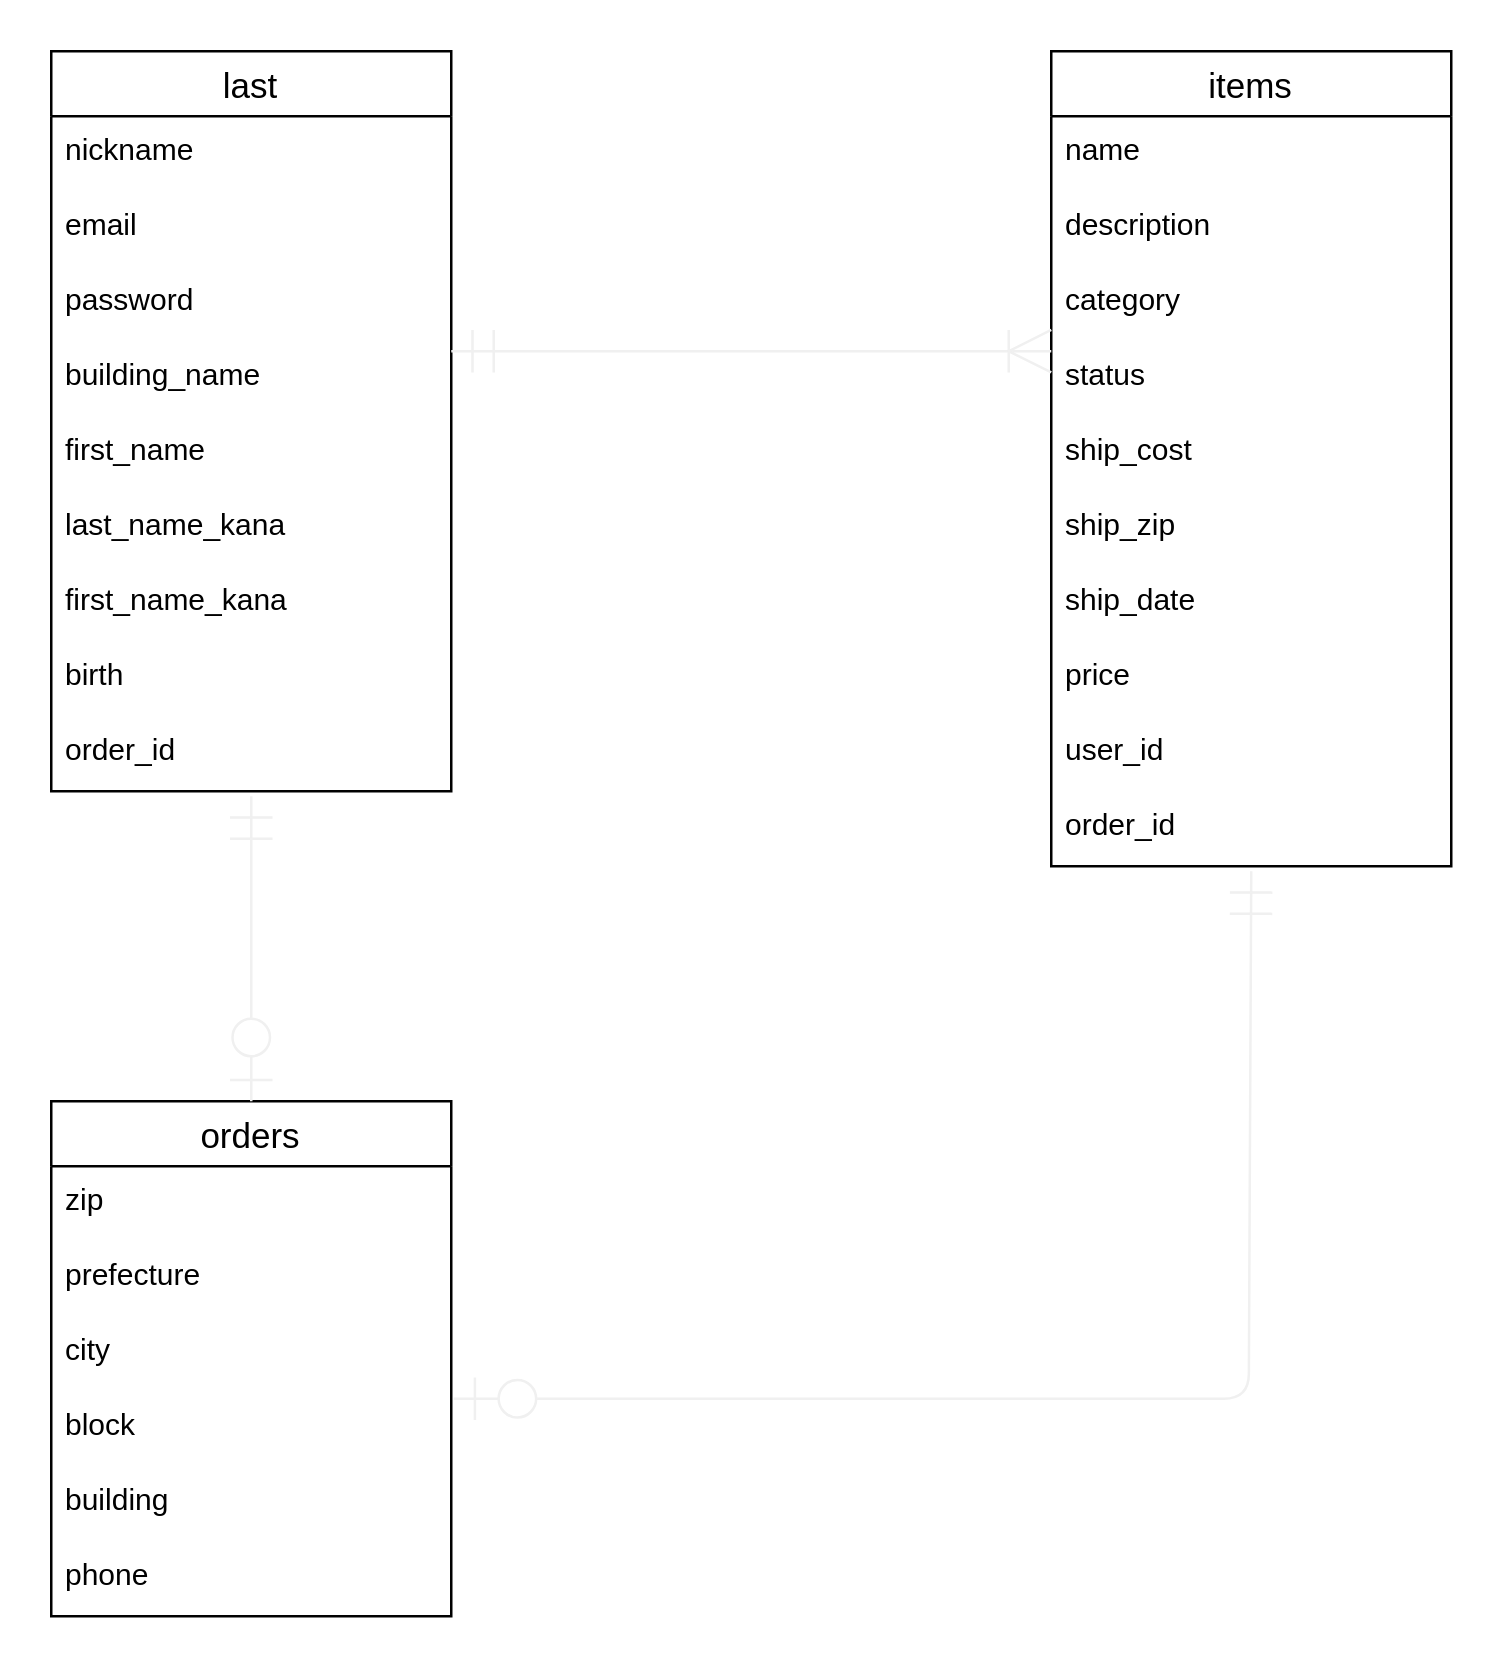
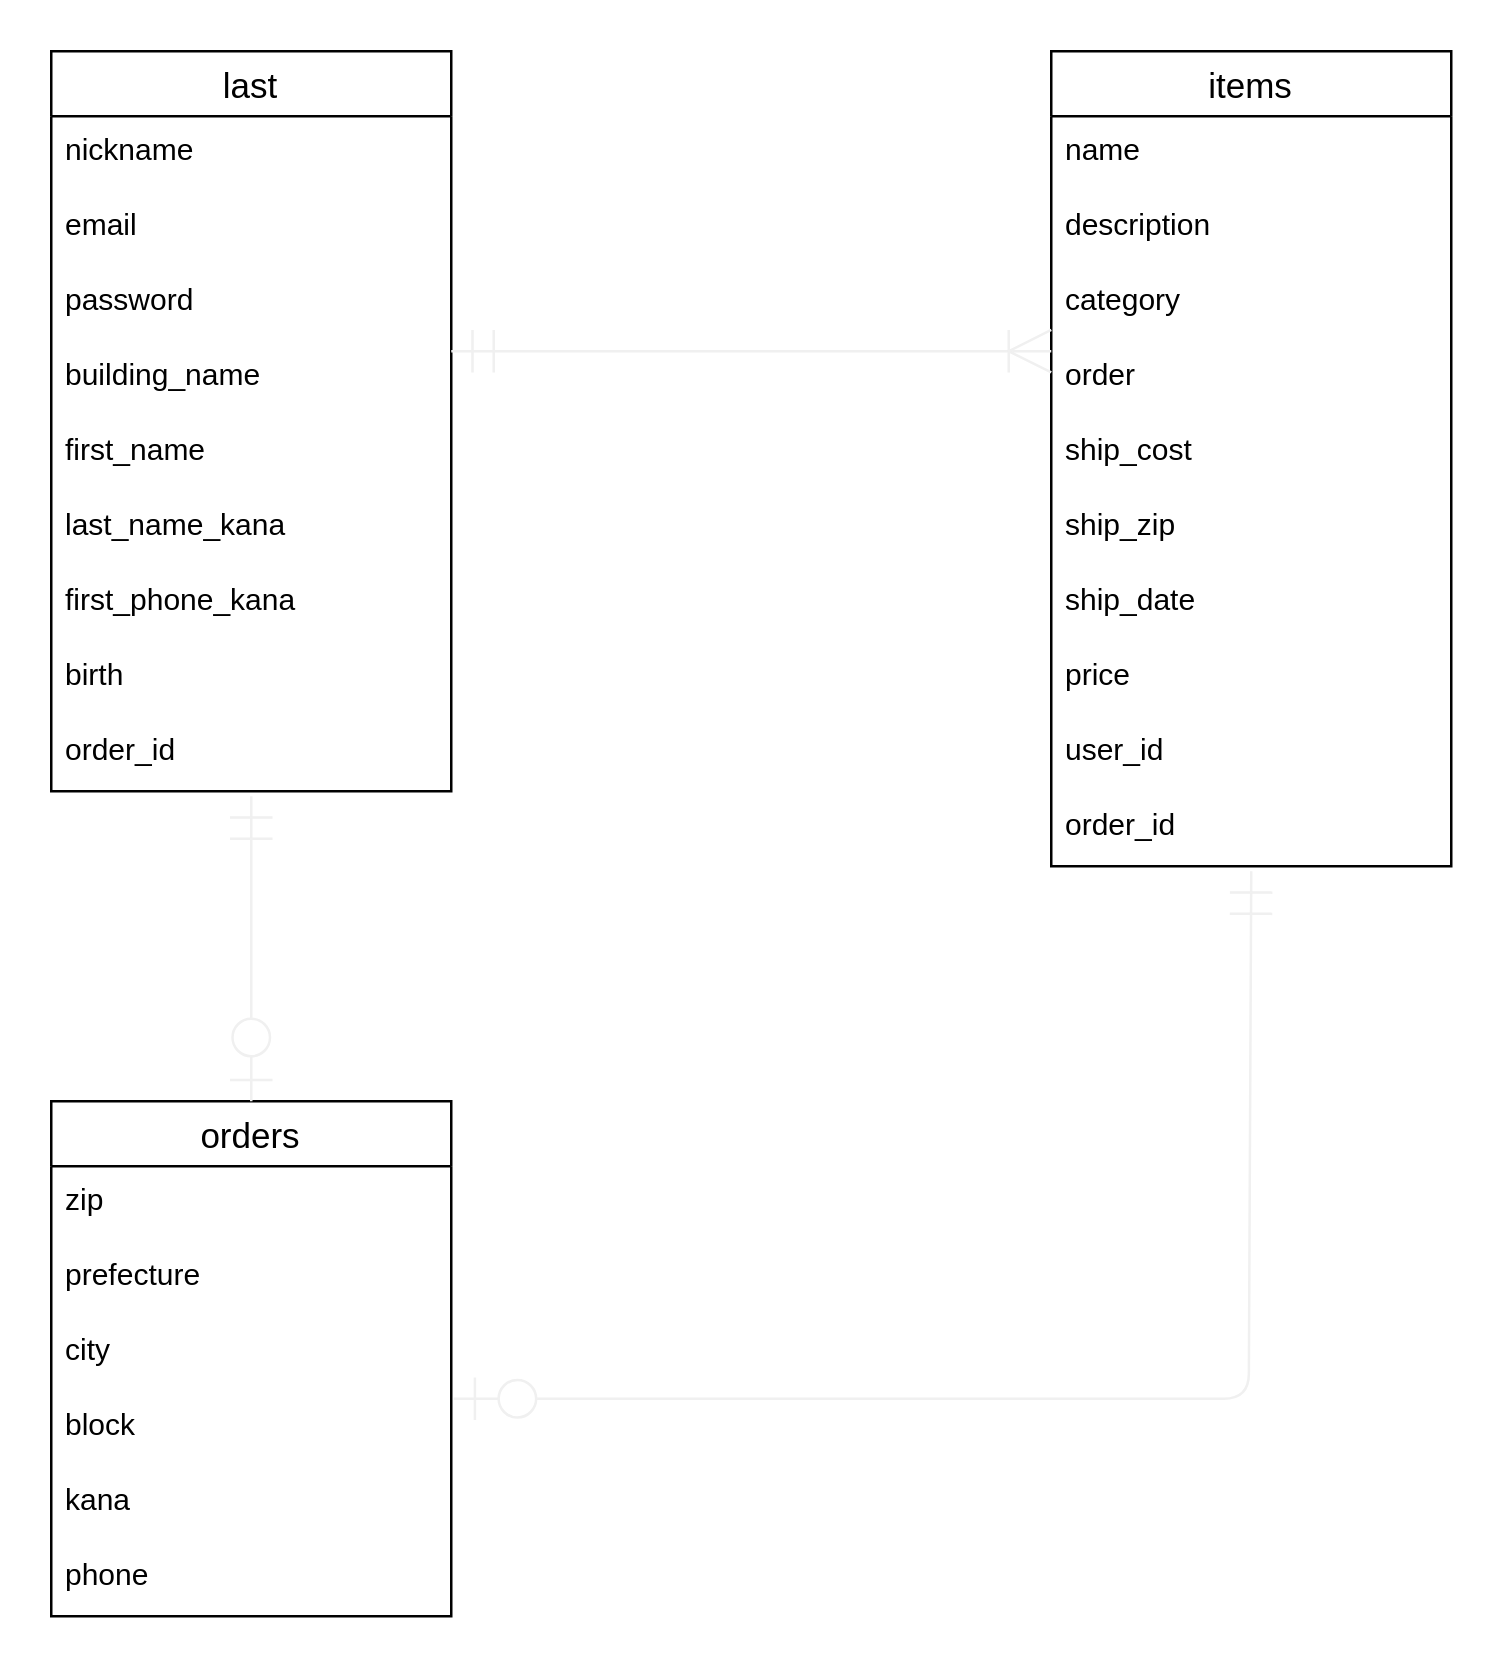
node "status": label "status" -> "order"
node "first_name_kana": label "first_name_kana" -> "first_phone_kana"
node "building": label "building" -> "kana"
